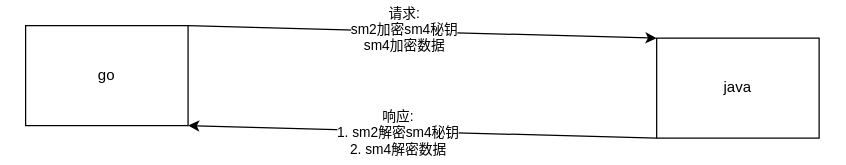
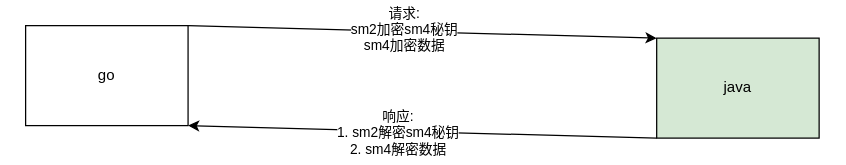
node "java": fillcolor #ffffff -> #d5e8d4
